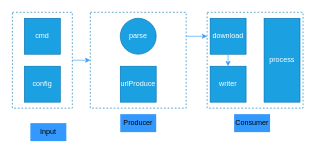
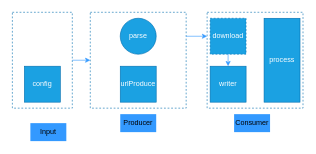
node "cmd": removed
node "download": style solid -> dashed
